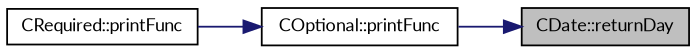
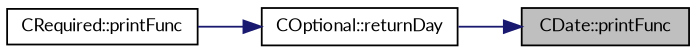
node "COptional::printFunc": label "COptional::printFunc" -> "COptional::returnDay"
node "CDate::returnDay": label "CDate::returnDay" -> "CDate::printFunc"
